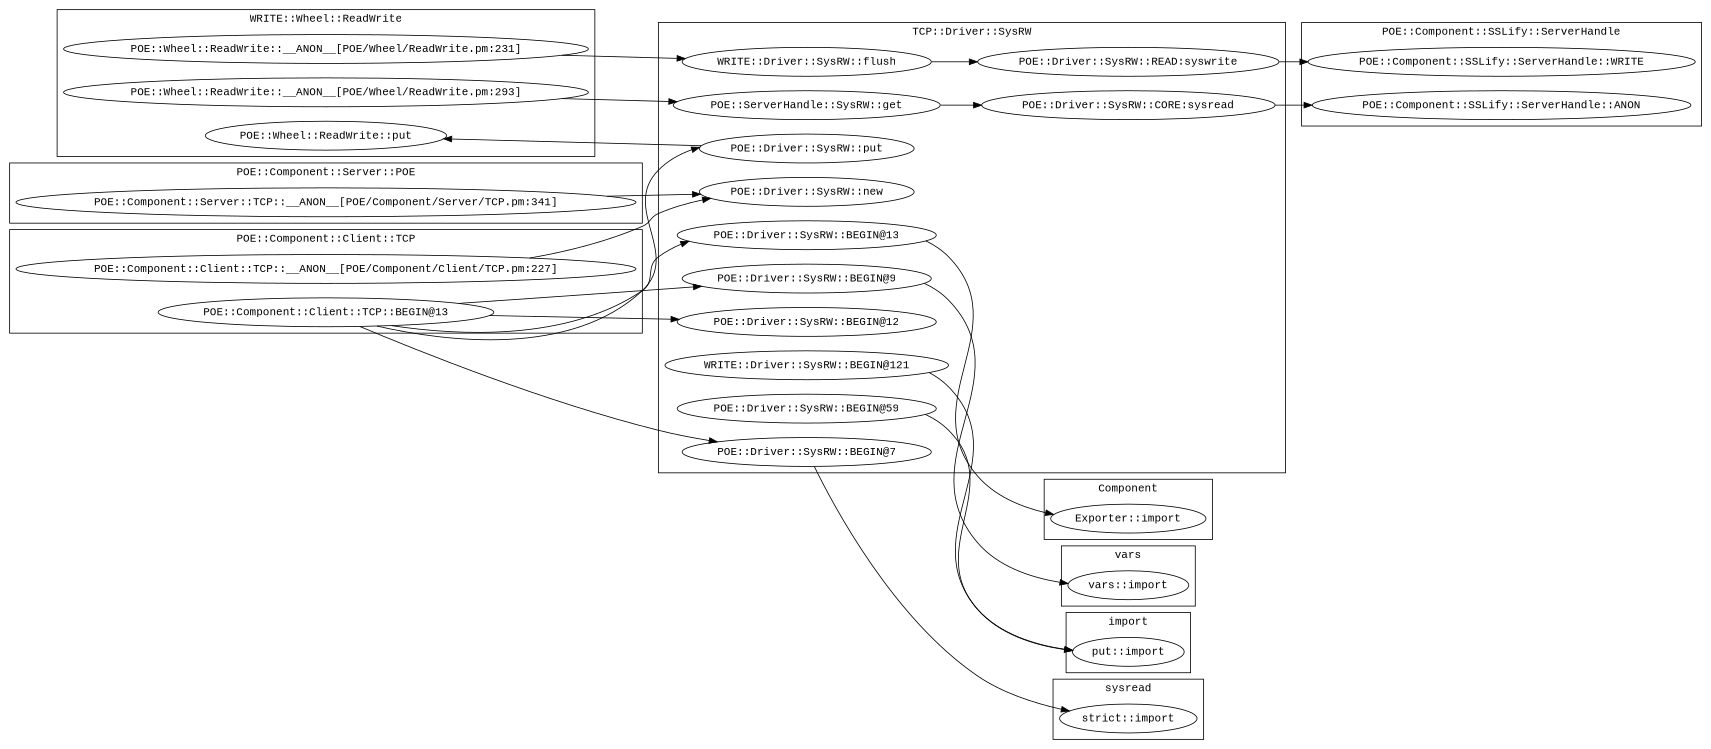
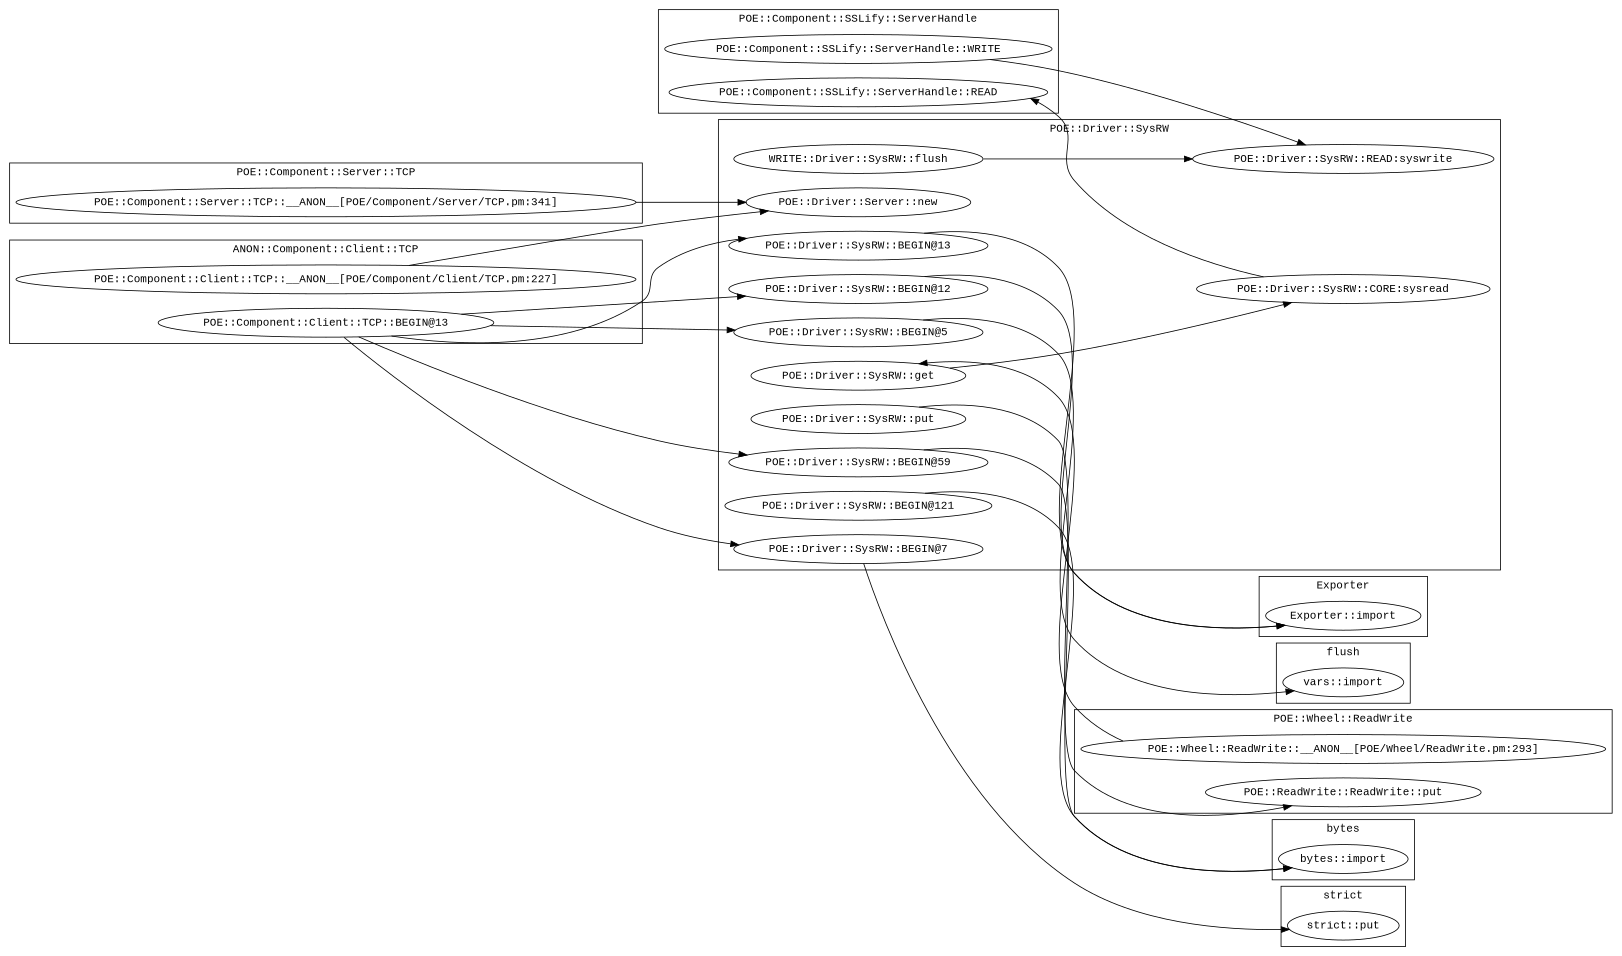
cluster "WRITE::Wheel::ReadWrite": label "WRITE::Wheel::ReadWrite" -> "POE::Wheel::ReadWrite"
cluster "TCP::Driver::SysRW": label "TCP::Driver::SysRW" -> "POE::Driver::SysRW"
node "POE::Wheel::ReadWrite::__ANON__[POE/Wheel/ReadWrite.pm:231]": removed
edge "POE::Driver::SysRW::READ:syswrite" -> "POE::Component::SSLify::ServerHandle::WRITE": reversed
node "POE::ServerHandle::SysRW::get": label "POE::ServerHandle::SysRW::get" -> "POE::Driver::SysRW::get"
node "POE::Component::SSLify::ServerHandle::ANON": label "POE::Component::SSLify::ServerHandle::ANON" -> "POE::Component::SSLify::ServerHandle::READ"
node "POE::Wheel::ReadWrite::put": label "POE::Wheel::ReadWrite::put" -> "POE::ReadWrite::ReadWrite::put"
cluster "POE::Component::Server::POE": label "POE::Component::Server::POE" -> "POE::Component::Server::TCP"
node "POE::Driver::SysRW::new": label "POE::Driver::SysRW::new" -> "POE::Driver::Server::new"
cluster "POE::Component::Client::TCP": label "POE::Component::Client::TCP" -> "ANON::Component::Client::TCP"
node "POE::Driver::SysRW::BEGIN@9": label "POE::Driver::SysRW::BEGIN@9" -> "POE::Driver::SysRW::BEGIN@5"
edge "POE::Driver::SysRW::BEGIN@12" -> "Exporter::import": added
edge "POE::Component::Client::TCP::BEGIN@13" -> "POE::Driver::SysRW::put": now "POE::Component::Client::TCP::BEGIN@13" -> "POE::Driver::SysRW::BEGIN@59"
node "WRITE::Driver::SysRW::BEGIN@121": label "WRITE::Driver::SysRW::BEGIN@121" -> "POE::Driver::SysRW::BEGIN@121"
cluster "Component": label "Component" -> "Exporter"
cluster "vars": label "vars" -> "flush"
cluster "import": label "import" -> "bytes"
node "put::import": label "put::import" -> "bytes::import"
cluster "sysread": label "sysread" -> "strict"
node "strict::import": label "strict::import" -> "strict::put"
